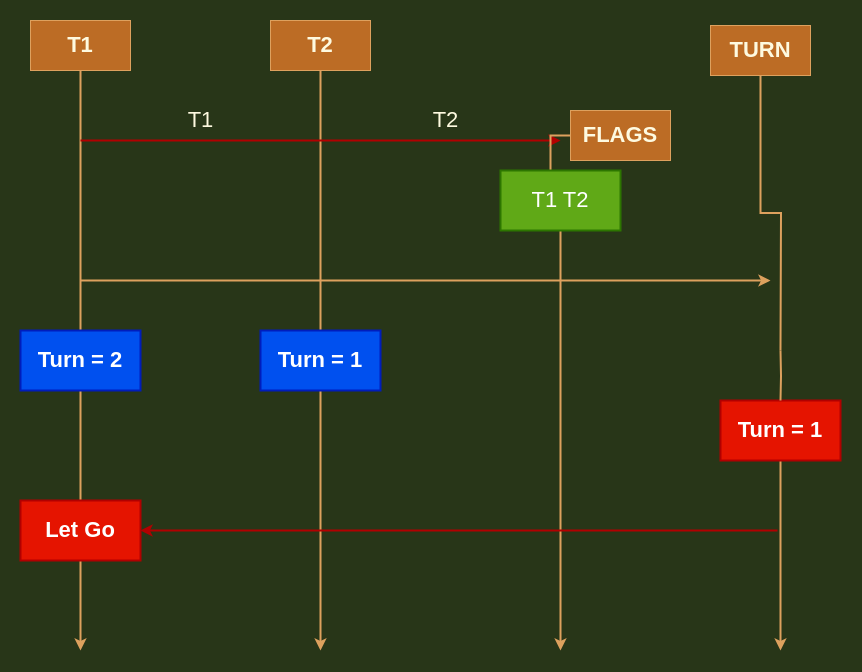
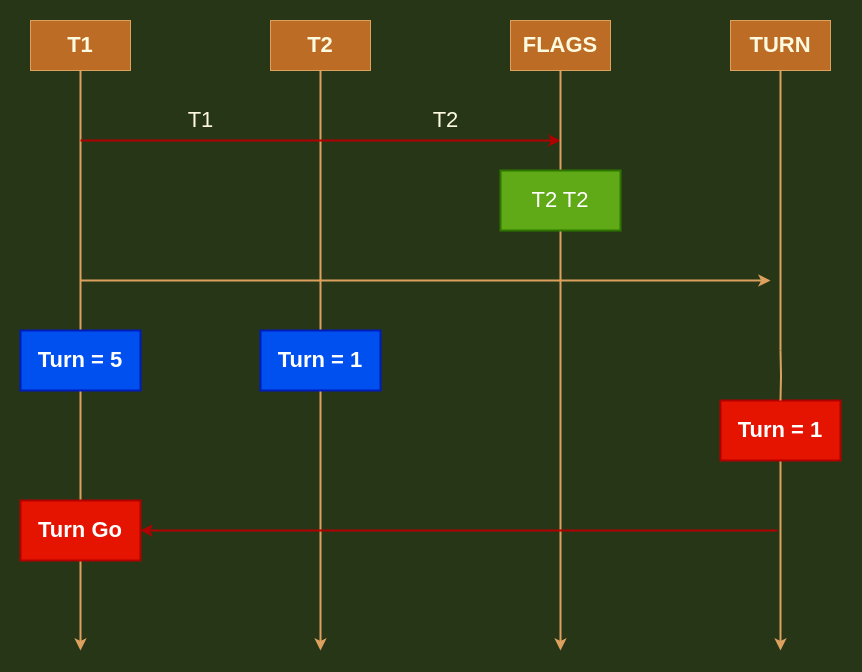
node "TURN": moved (761, 51) -> (781, 46)
node "FLAGS": moved (621, 136) -> (561, 46)
node "T1 T2": label "T1 T2" -> "T2 T2"
node "Turn = 2": label "Turn = 2" -> "Turn = 5"
node "Let Go": label "Let Go" -> "Turn Go"
